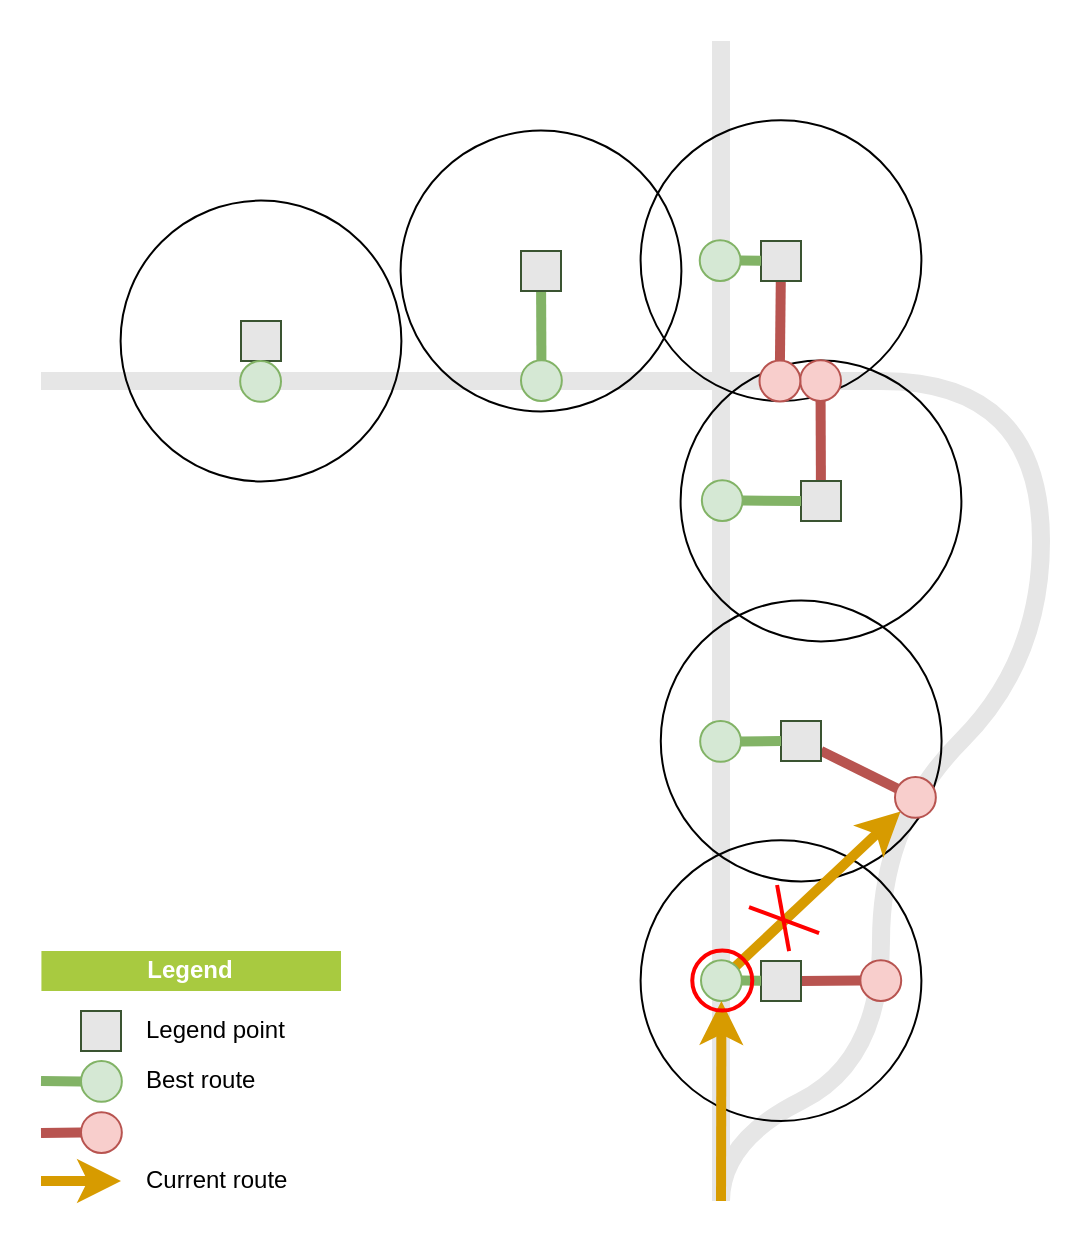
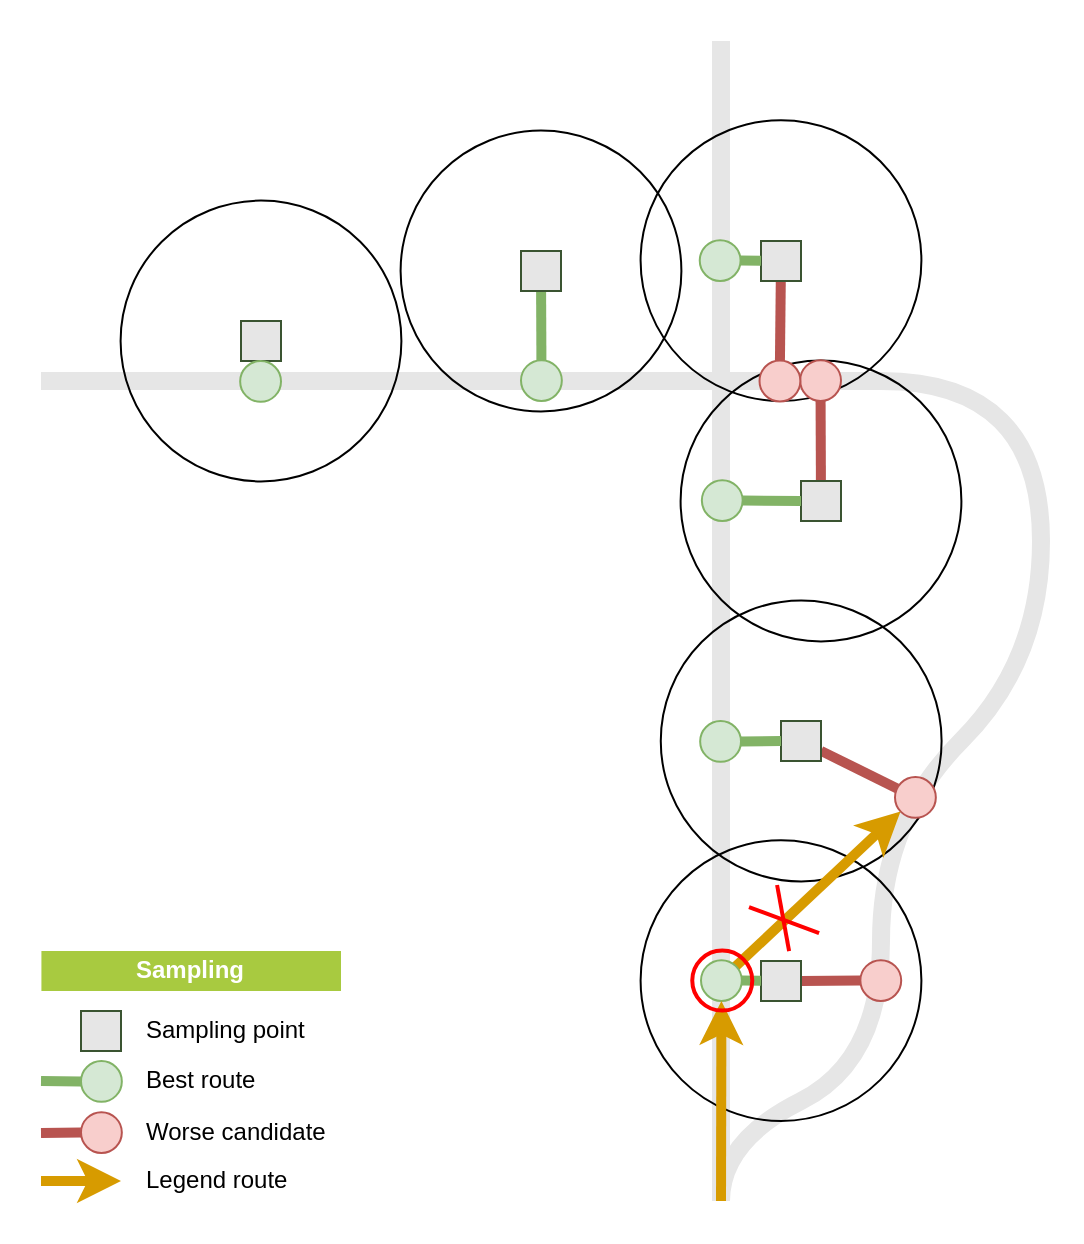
node "Legend": label "Legend" -> "Sampling"
node "Legend point": label "Legend point" -> "Sampling point"
node "Worse candidate": added
node "Current route": label "Current route" -> "Legend route"
